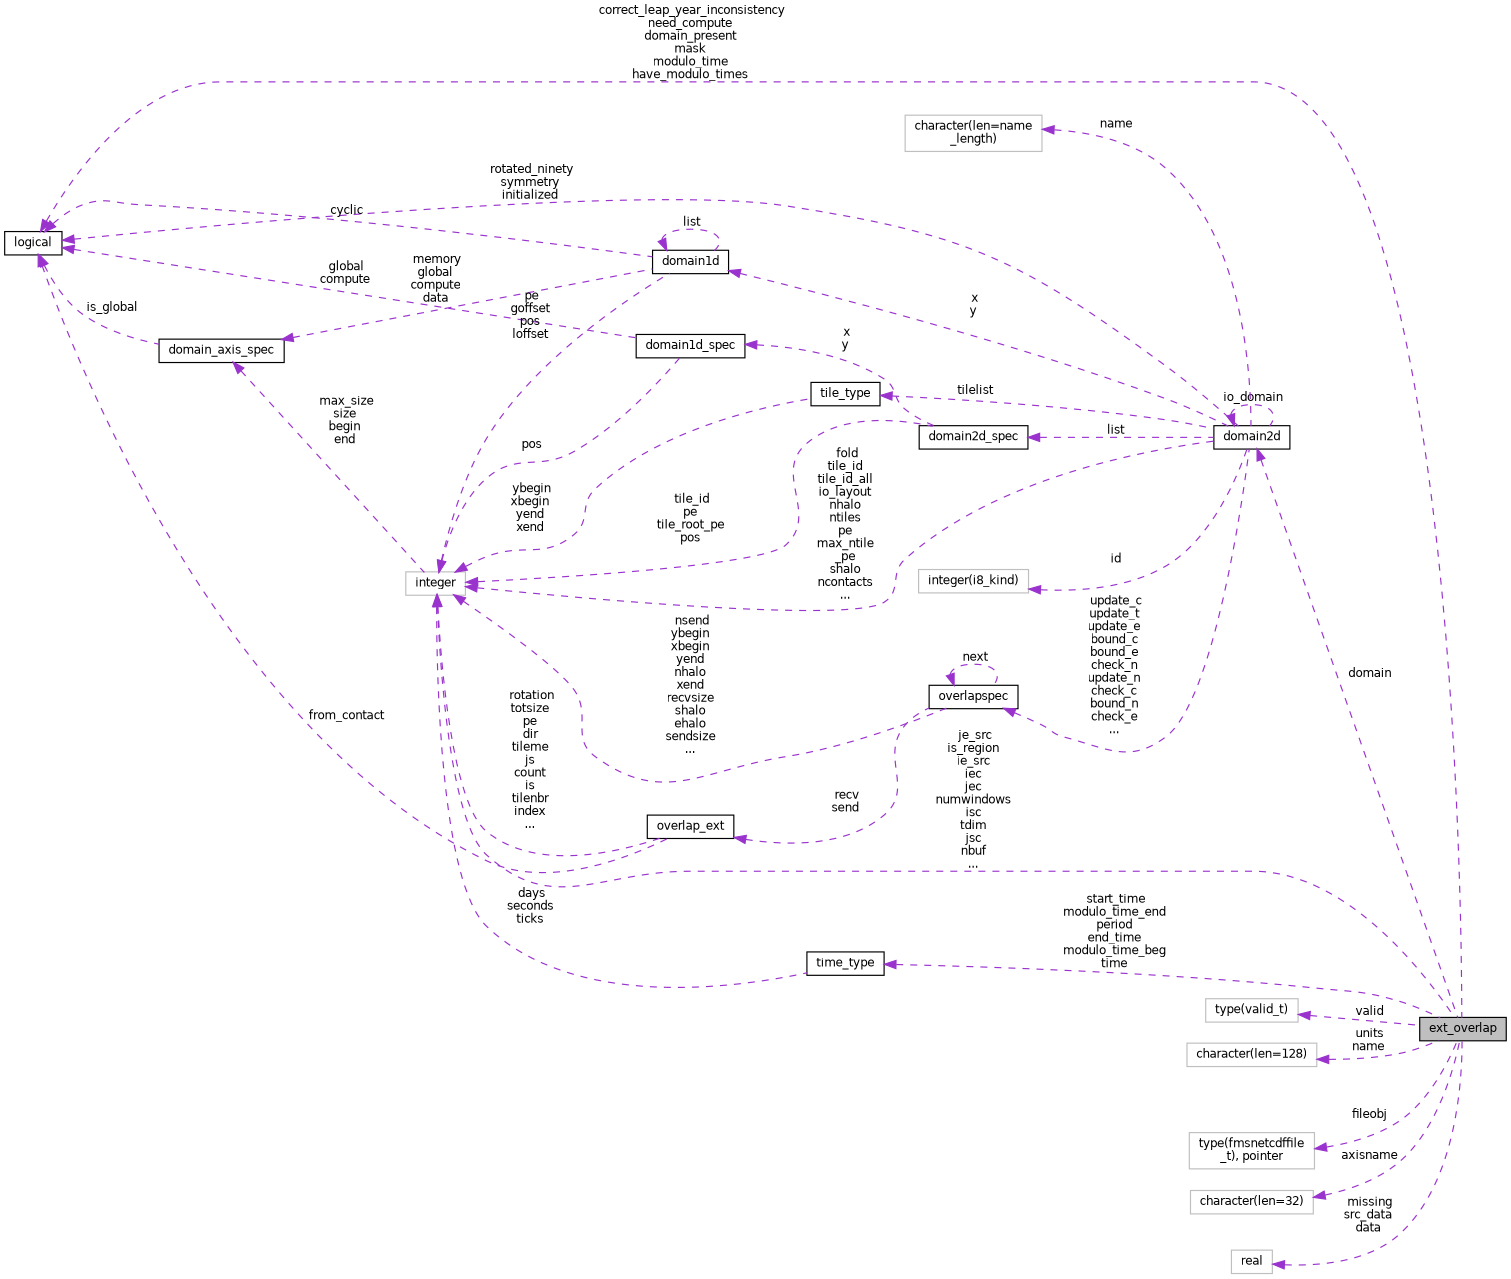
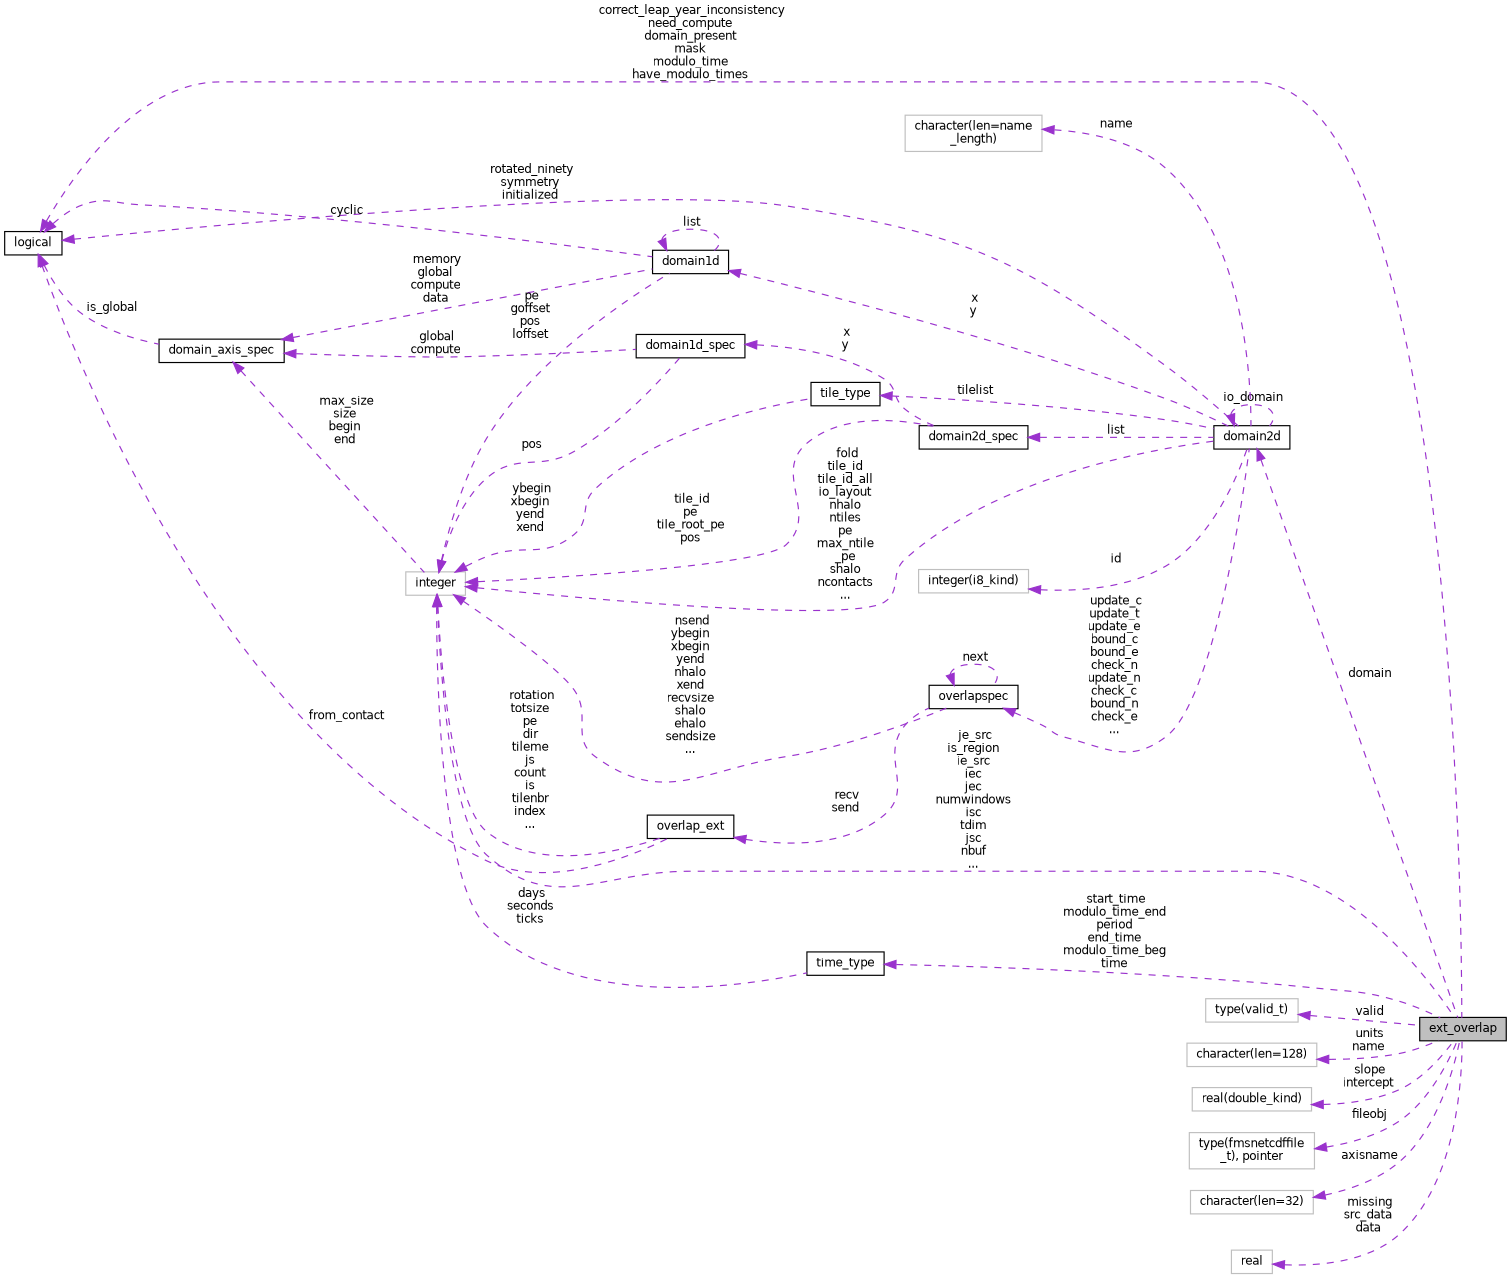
edge "domain1d_spec" -> "logical": now "domain1d_spec" -> "domain_axis_spec"
node "real(double_kind)": added
